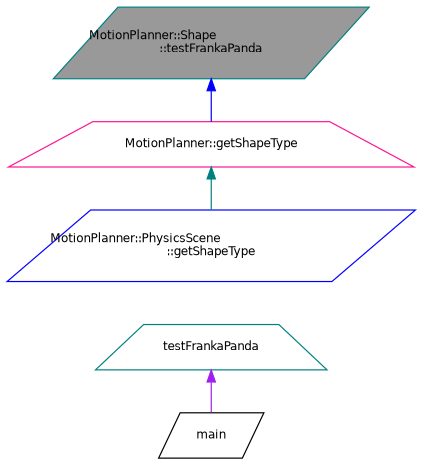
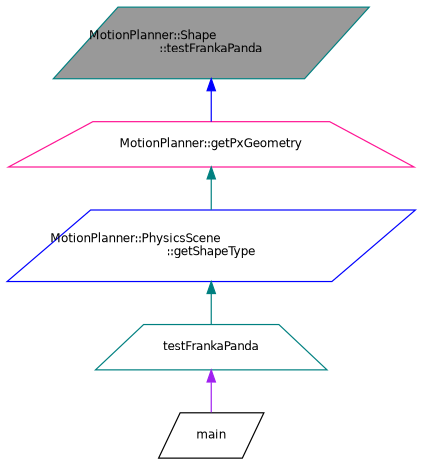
node "MotionPlanner::getShapeType": label "MotionPlanner::getShapeType" -> "MotionPlanner::getPxGeometry"
edge "testFrankaPanda" -> "MotionPlanner::PhysicsScene ::getShapeType": added
